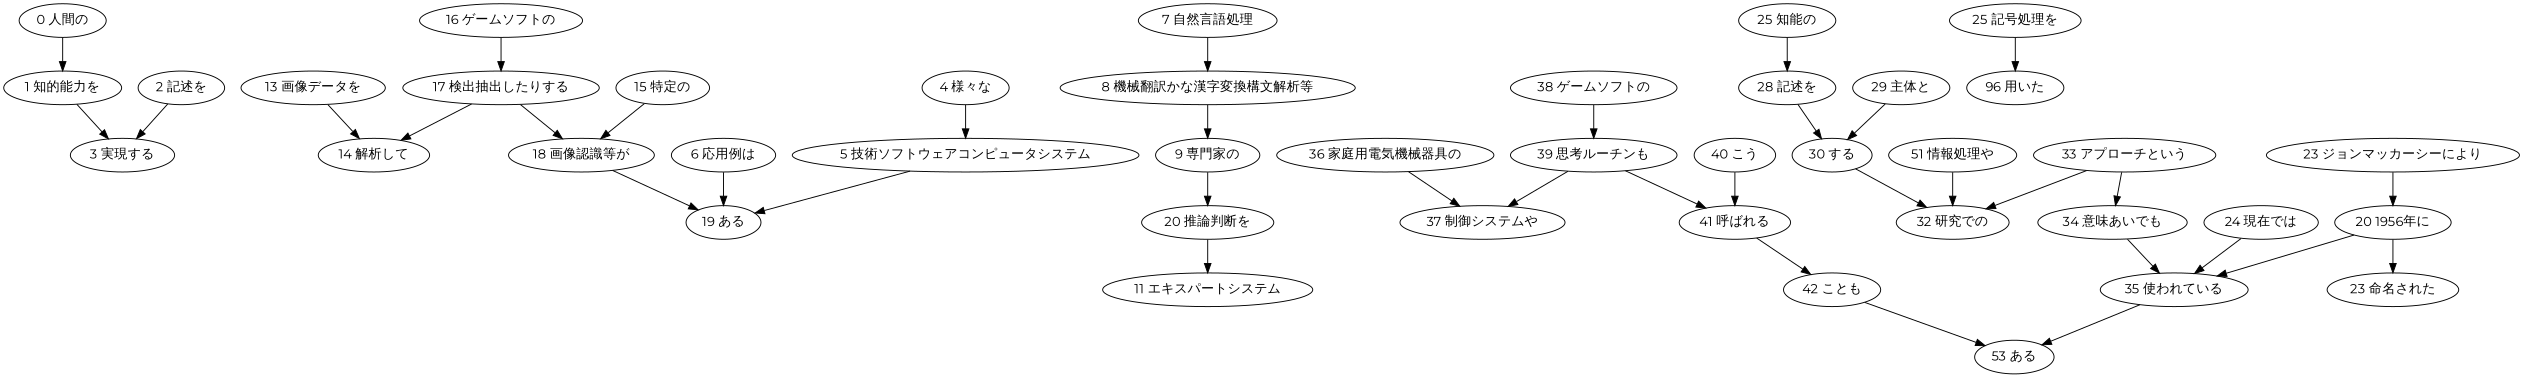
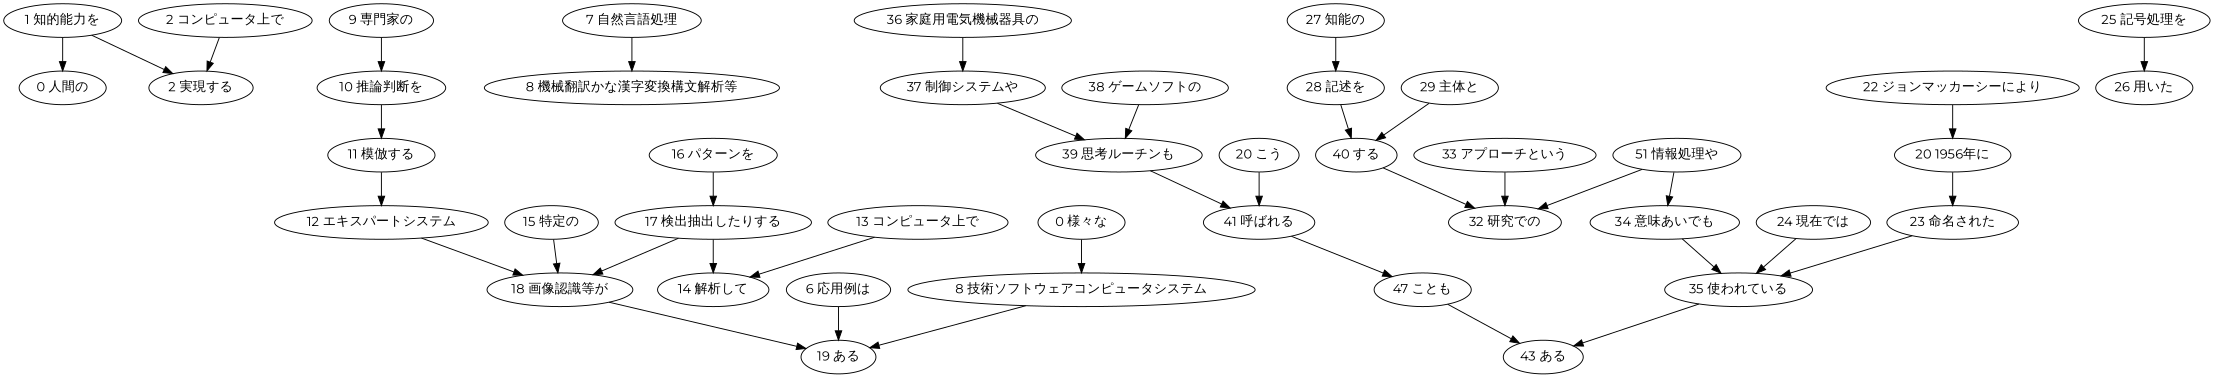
node "16 ゲームソフトの": label "16 ゲームソフトの" -> "16 パターンを"
node "25 知能の": label "25 知能の" -> "27 知能の"
edge "0 人間の" -> "1 知的能力を": reversed
node "2 記述を": label "2 記述を" -> "2 コンピュータ上で"
node "13 画像データを": label "13 画像データを" -> "13 コンピュータ上で"
node "4 様々な": label "4 様々な" -> "0 様々な"
node "96 用いた": label "96 用いた" -> "26 用いた"
edge "8 機械翻訳かな漢字変換構文解析等" -> "9 専門家の": removed
node "3 実現する": label "3 実現する" -> "2 実現する"
node "5 技術ソフトウェアコンピュータシステム": label "5 技術ソフトウェアコンピュータシステム" -> "8 技術ソフトウェアコンピュータシステム"
node "40 こう": label "40 こう" -> "20 こう"
node "30 する": label "30 する" -> "40 する"
node "23 ジョンマッカーシーにより": label "23 ジョンマッカーシーにより" -> "22 ジョンマッカーシーにより"
edge "33 アプローチという" -> "34 意味あいでも": now "51 情報処理や" -> "34 意味あいでも"
edge "39 思考ルーチンも" -> "37 制御システムや": reversed
node "12 エキスパートシステム": added
node "20 推論判断を": label "20 推論判断を" -> "10 推論判断を"
edge "20 1956年に" -> "35 使われている": now "23 命名された" -> "35 使われている"
node "11 エキスパートシステム": label "11 エキスパートシステム" -> "11 模倣する"
node "42 ことも": label "42 ことも" -> "47 ことも"
node "53 ある": label "53 ある" -> "43 ある"
